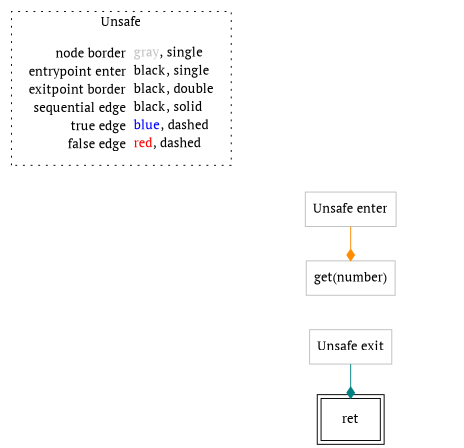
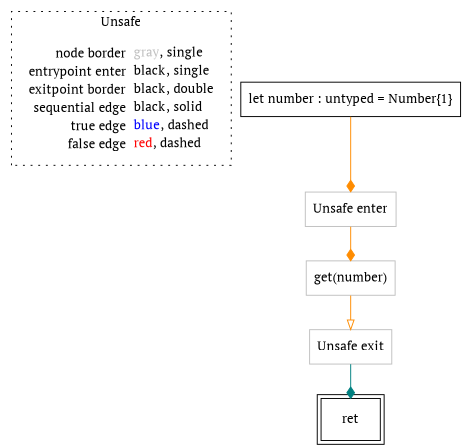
node "let number : untyped = Number{1}": added
edge "get(number)" -> "Unsafe exit": added
